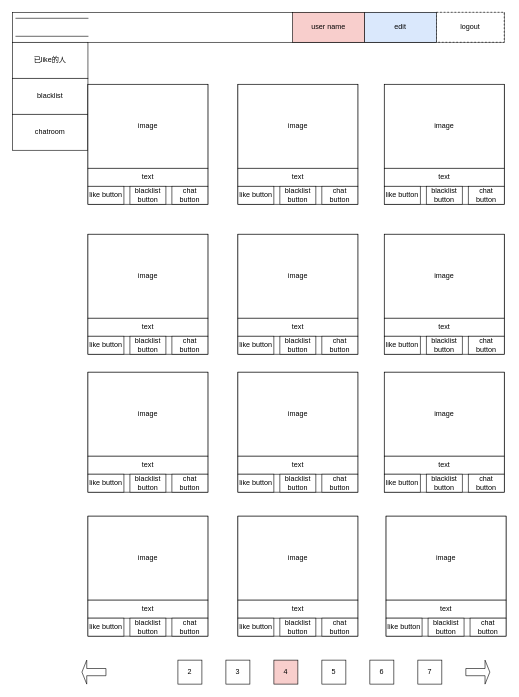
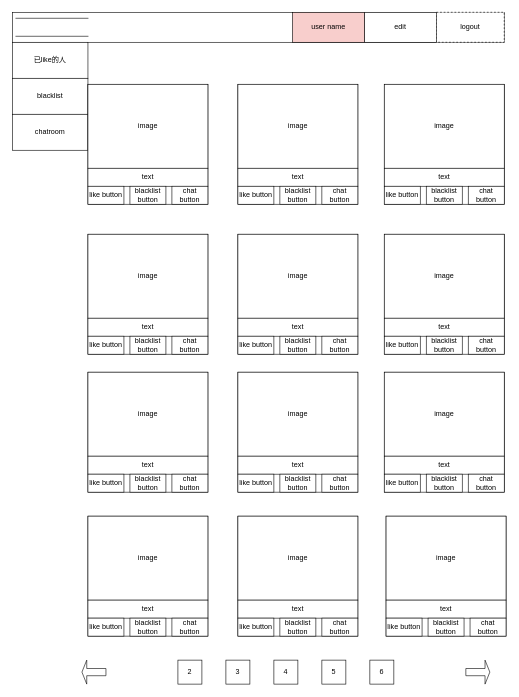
node "edit": fillcolor #dae8fc -> #ffffff
node "4": fillcolor #f8cecc -> #ffffff
node "7": removed
